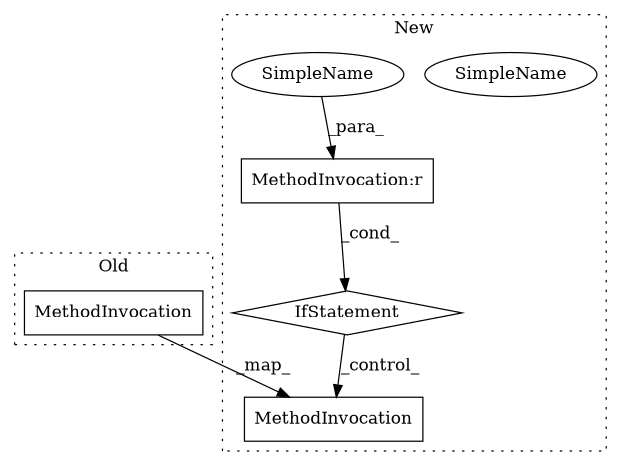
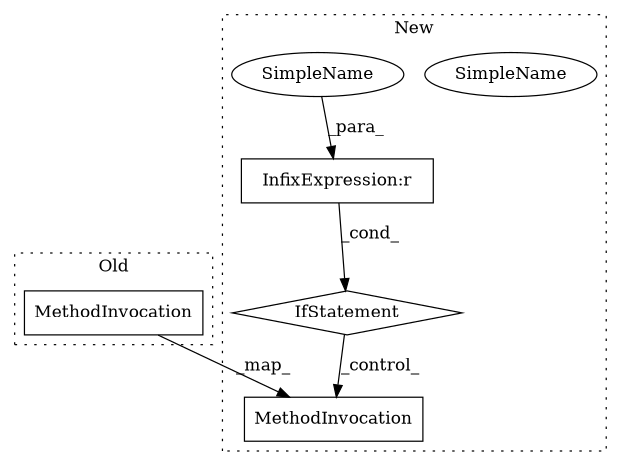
node "MethodInvocation:r": label "MethodInvocation:r" -> "InfixExpression:r"
